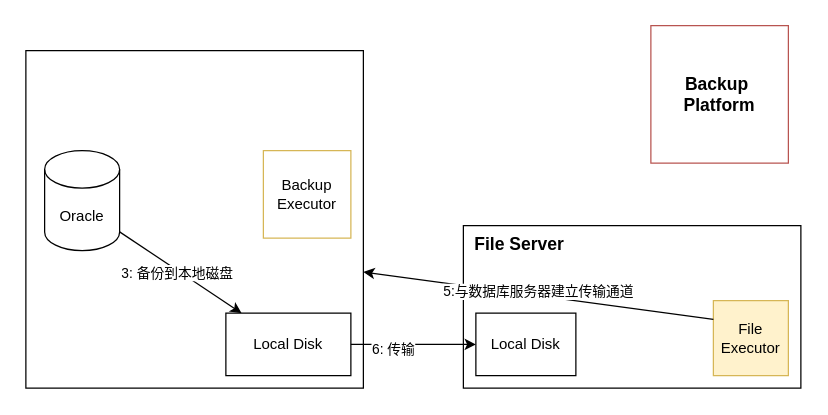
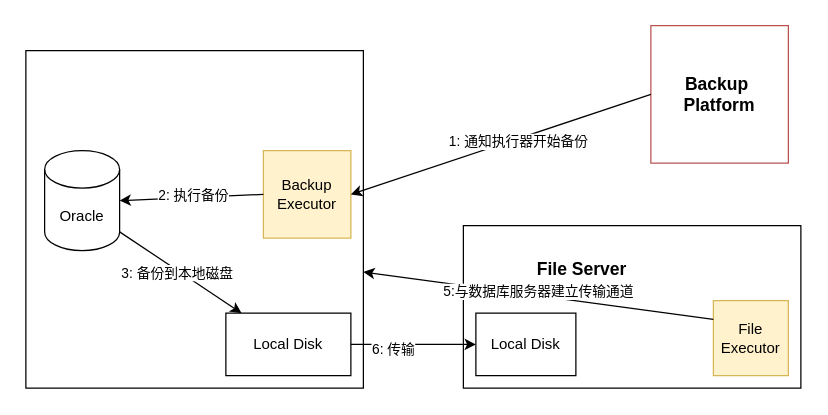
edge "Backup Platform" -> "Backup Executor": added, label "1: 通知执行器开始备份"
node "Backup Executor": fillcolor #ffffff -> #fff2cc
edge "Backup Executor" -> "Oracle": added, label "2: 执行备份"
node "File Server": moved (519, 244) -> (582, 269)
